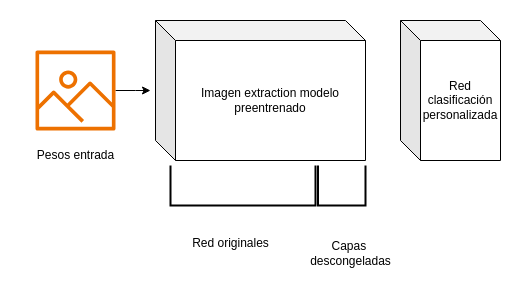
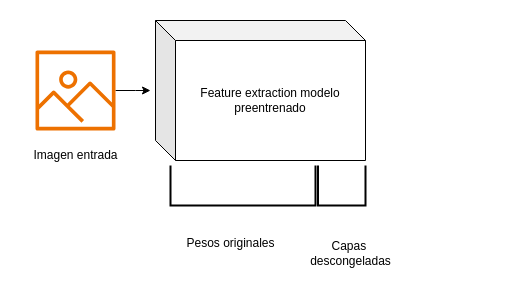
node "Red clasificación personalizada": removed
node "Imagen extraction modelo preentrenado": label "Imagen extraction modelo preentrenado" -> "Feature extraction modelo preentrenado"
node "Pesos entrada": label "Pesos entrada" -> "Imagen entrada"
node "Red originales": label "Red originales" -> "Pesos originales"
